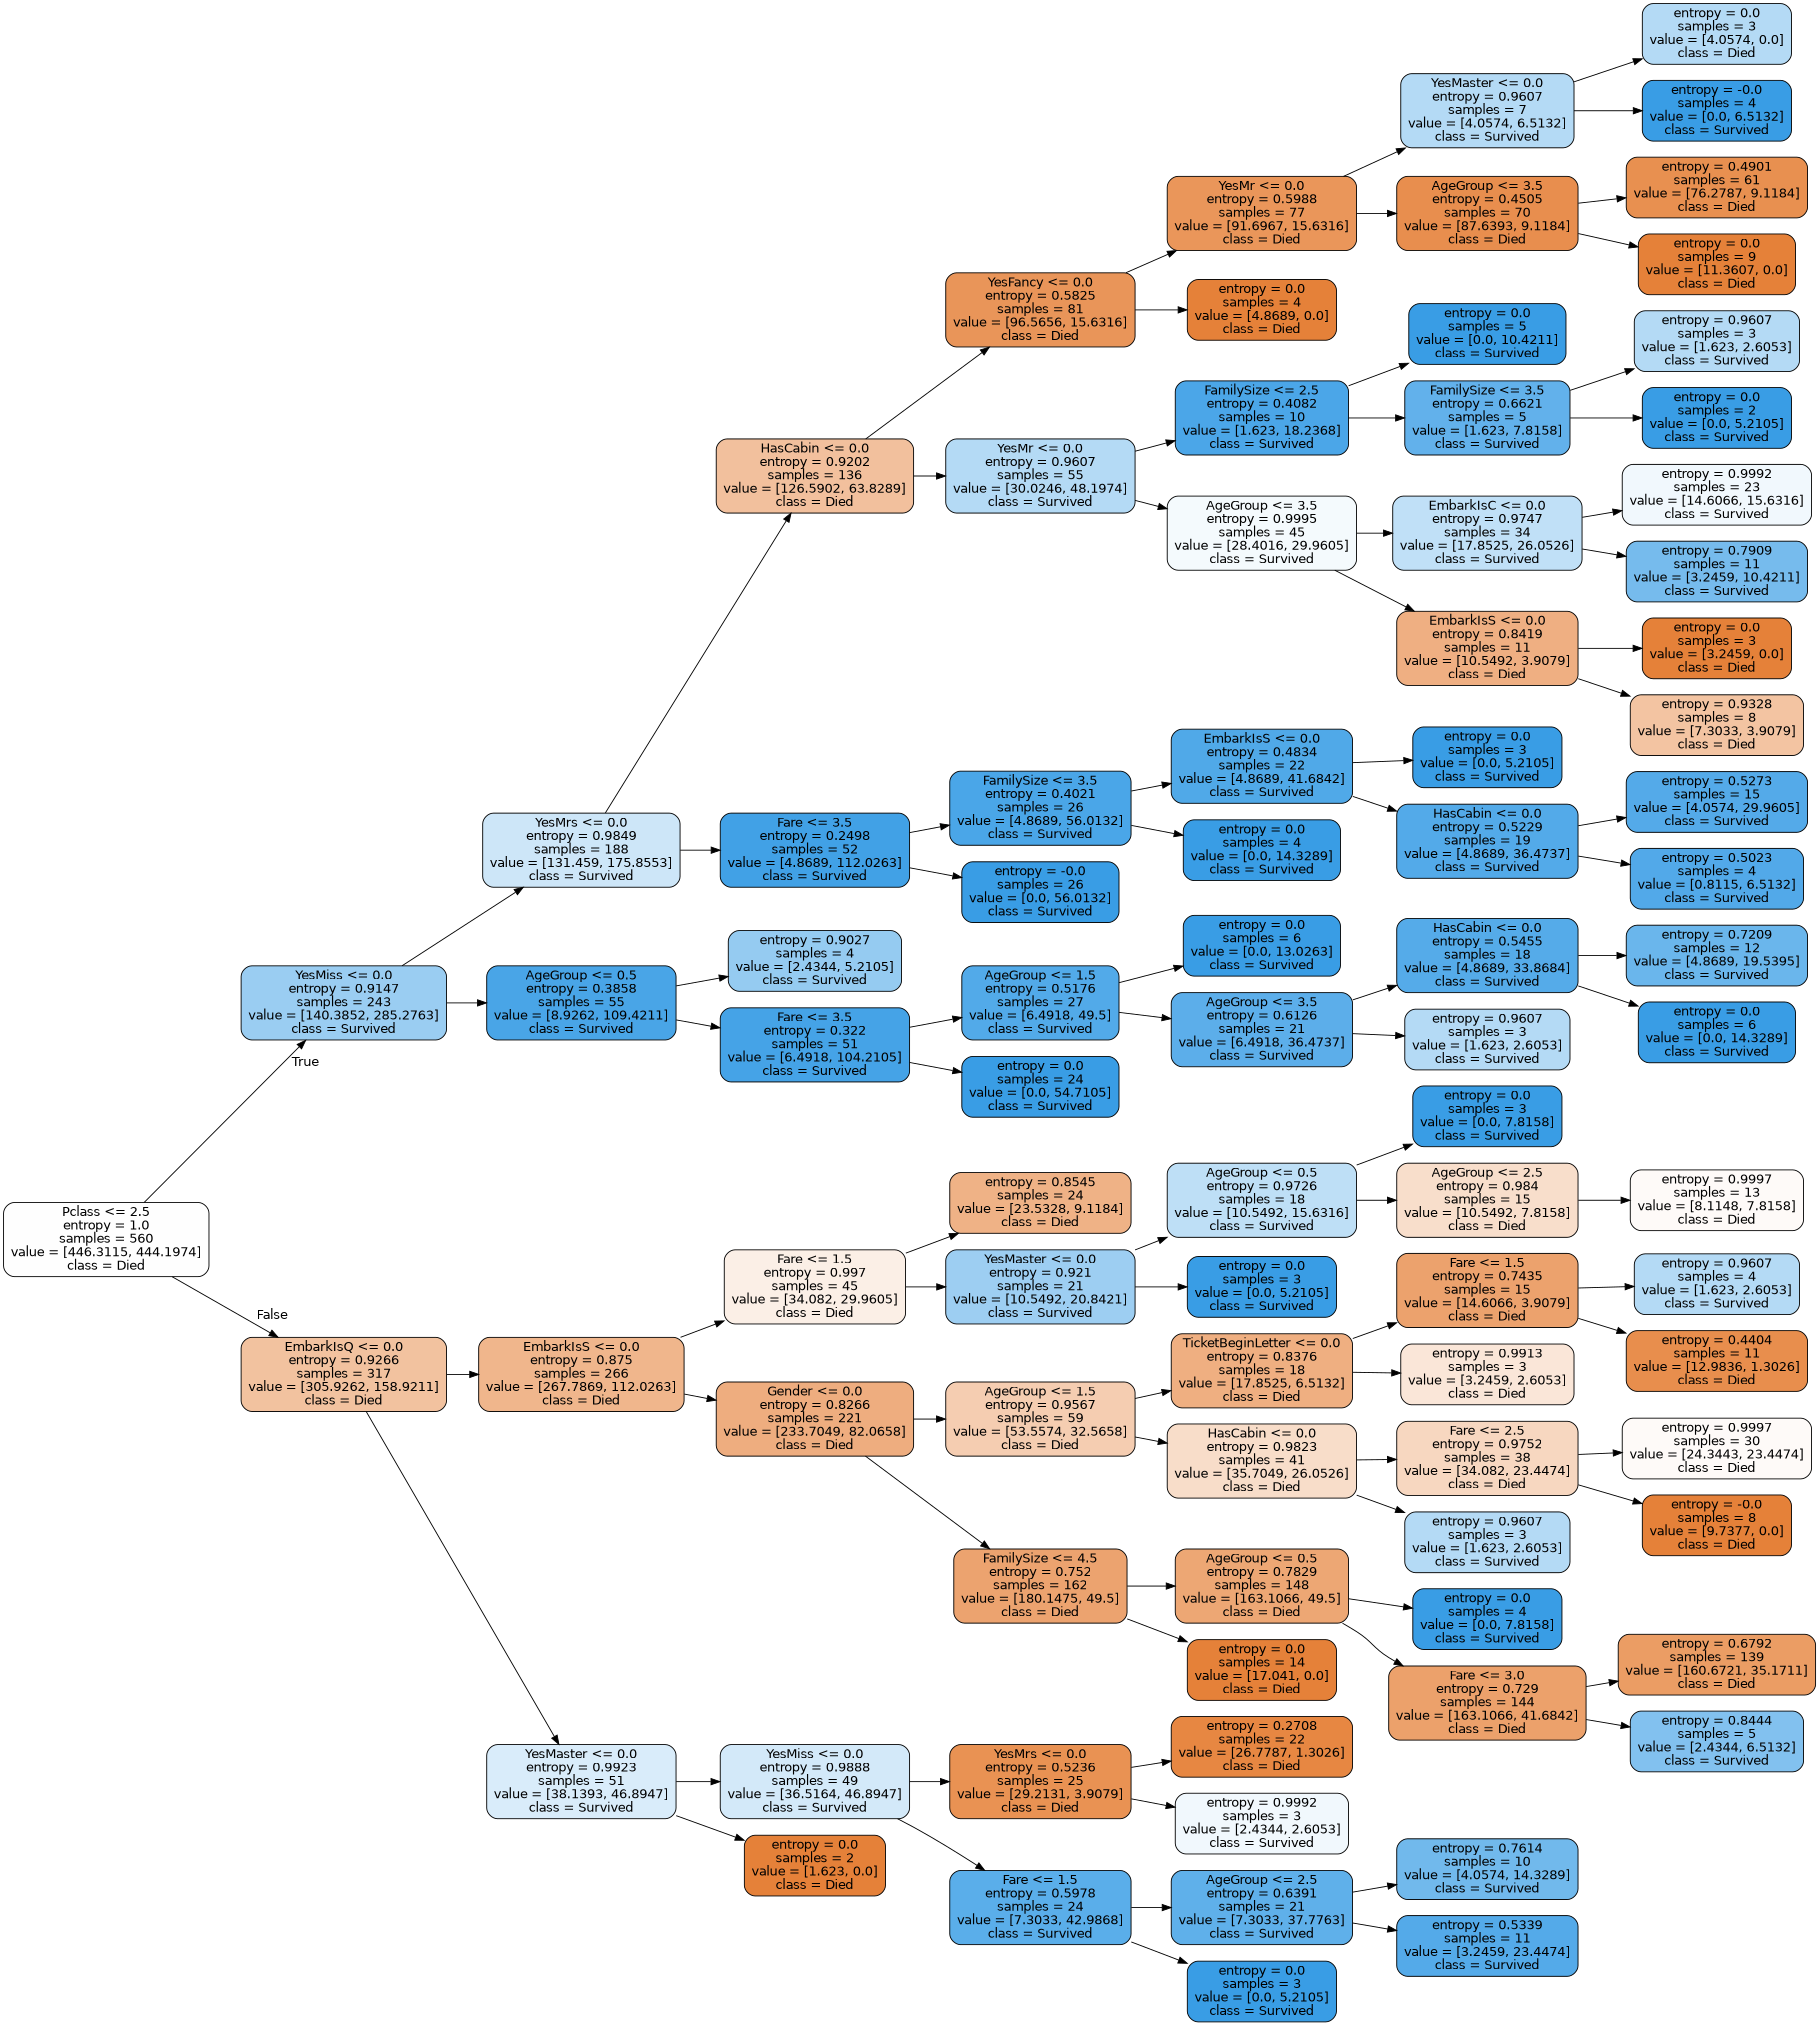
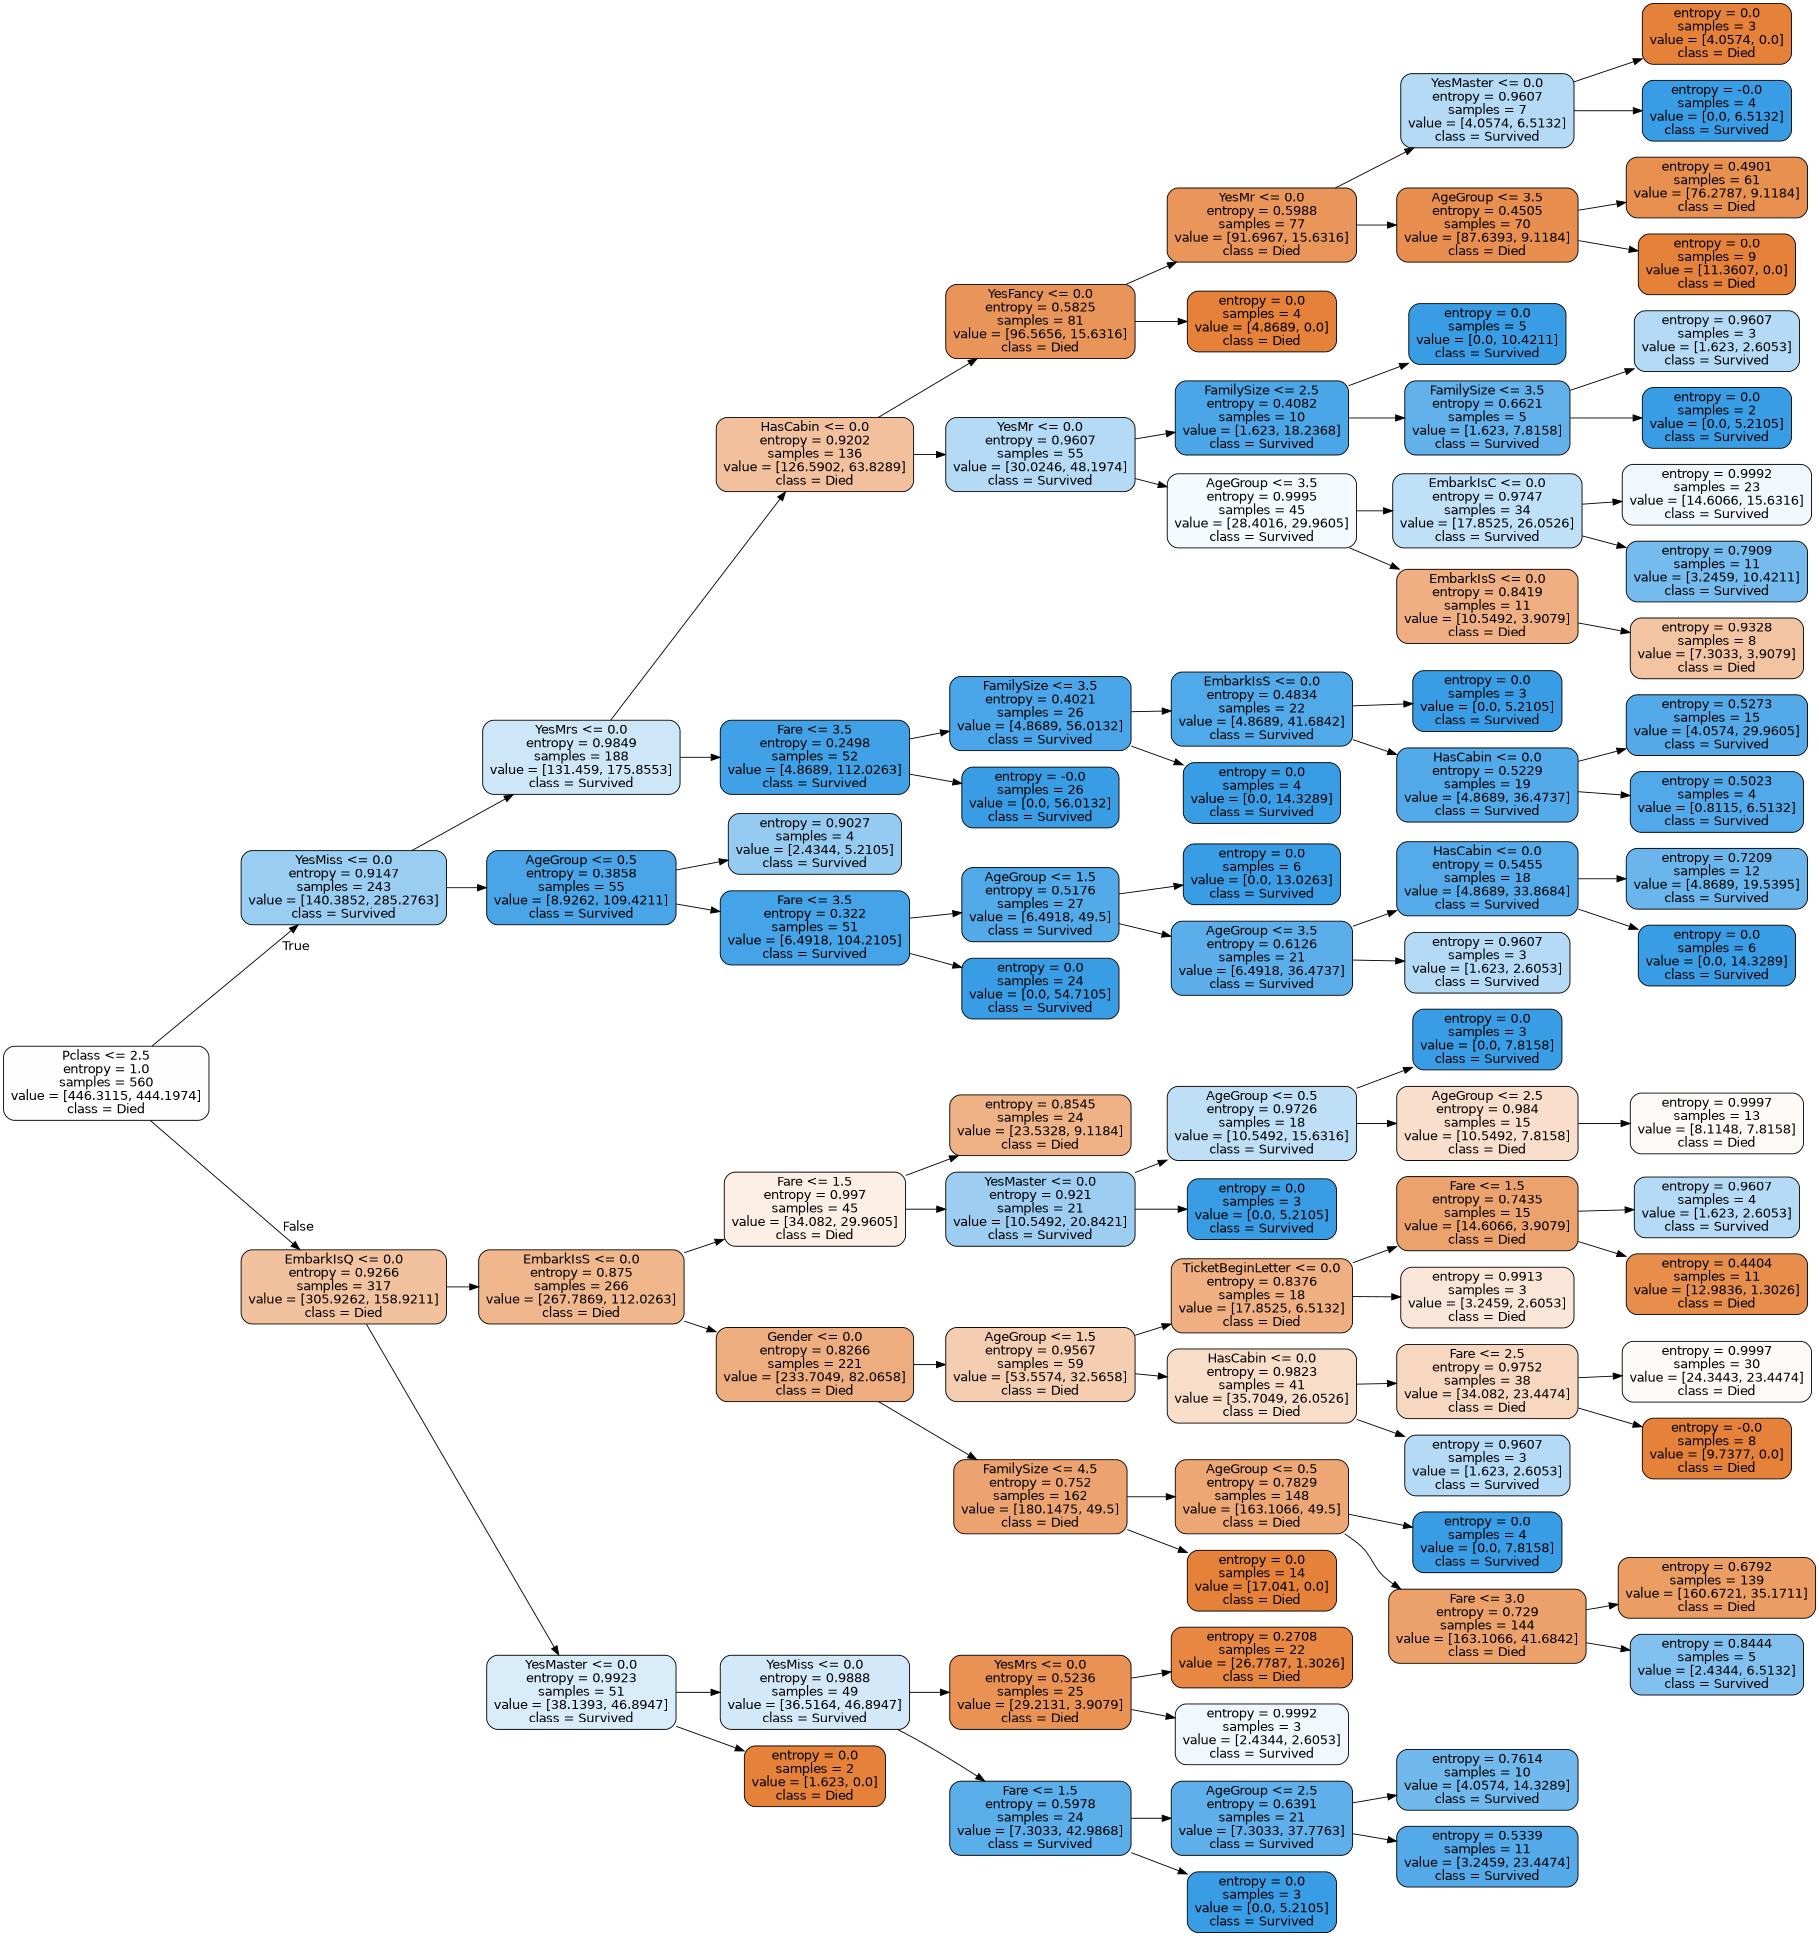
node "entropy = 0.0 samples = 3 value = [4.0574, 0.0] class = Died": fillcolor #399de560 -> #e58139ff
node "entropy = 0.0 samples = 3 value = [3.2459, 0.0] class = Died": removed
